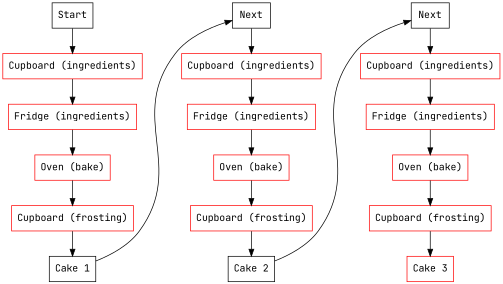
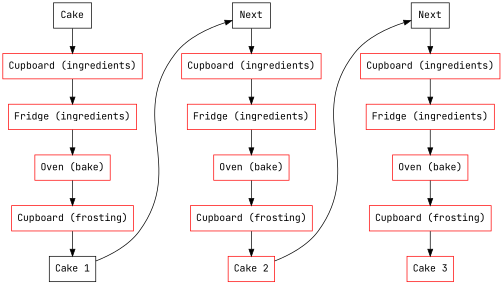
node "Start": label "Start" -> "Cake"
node "Cake 2": color black -> red
